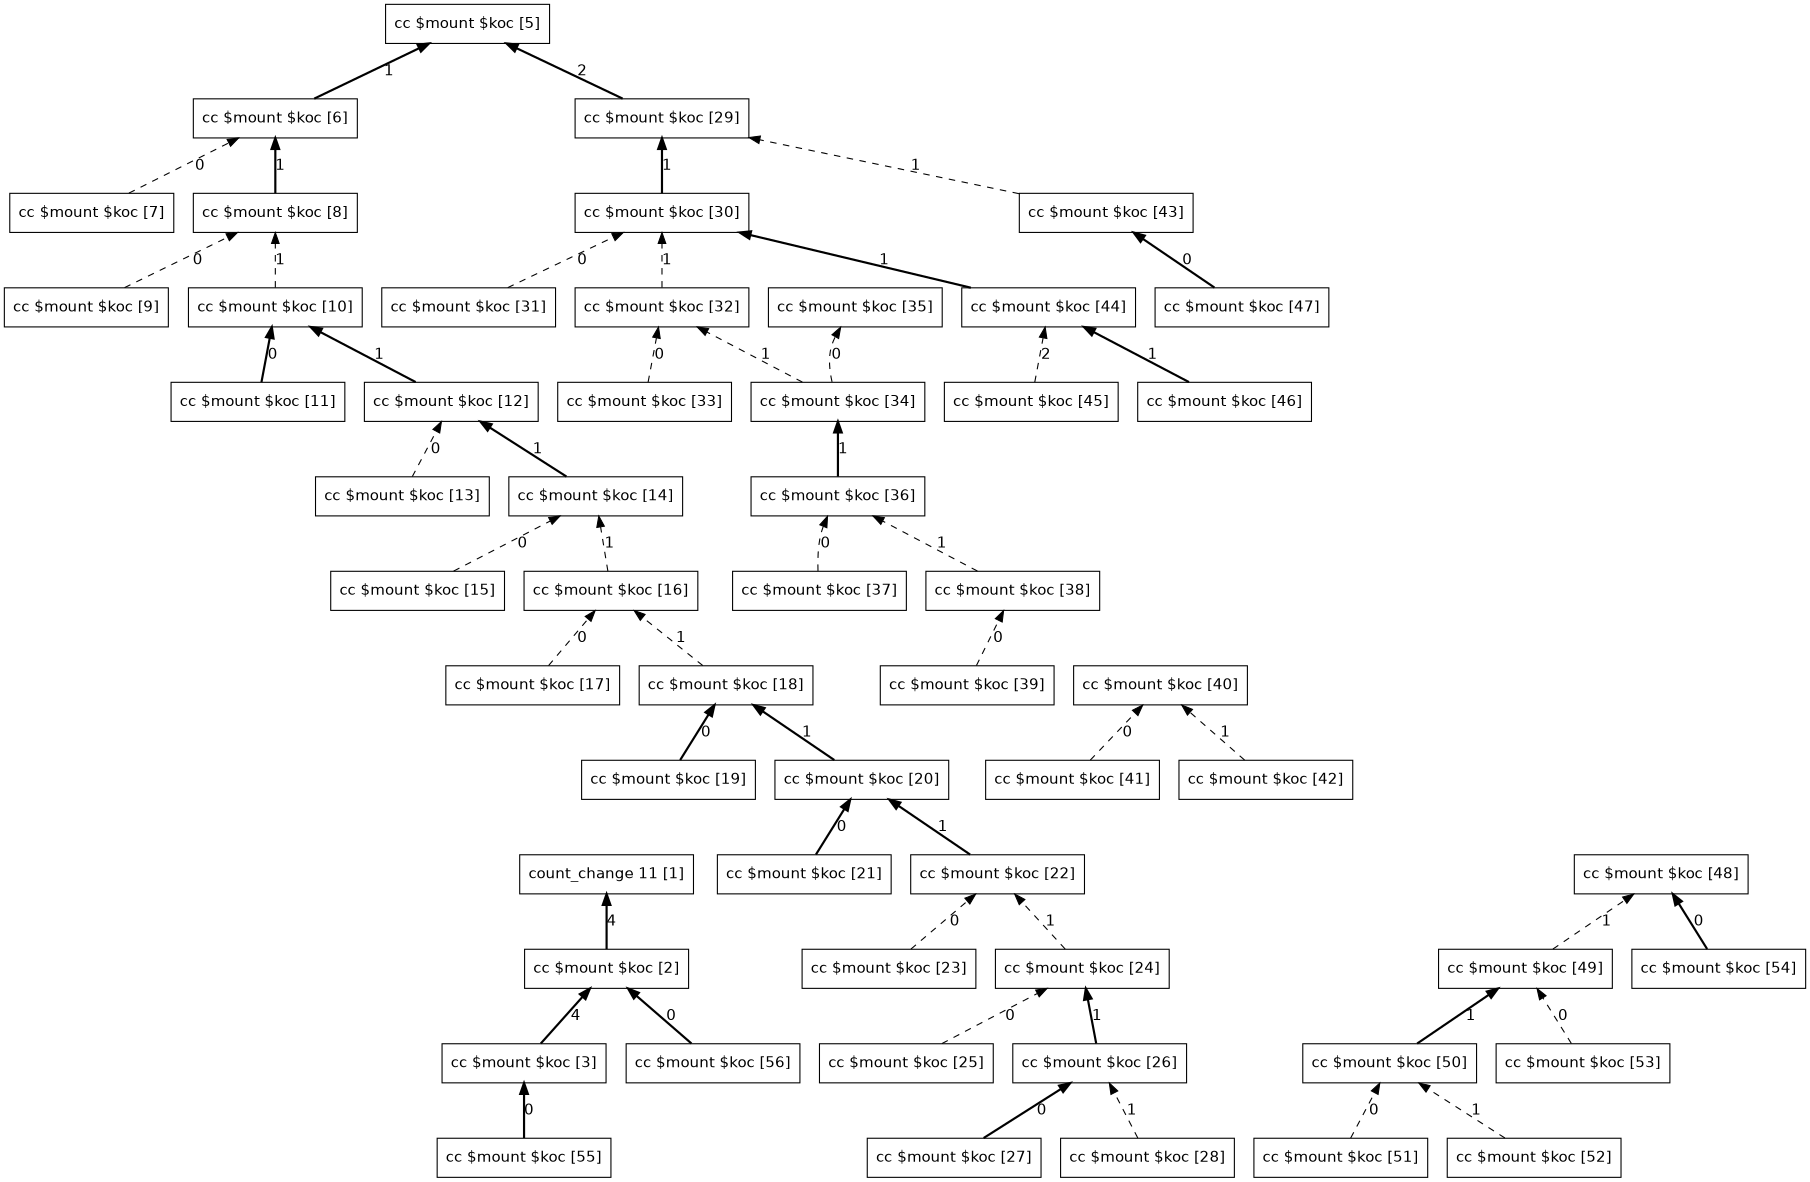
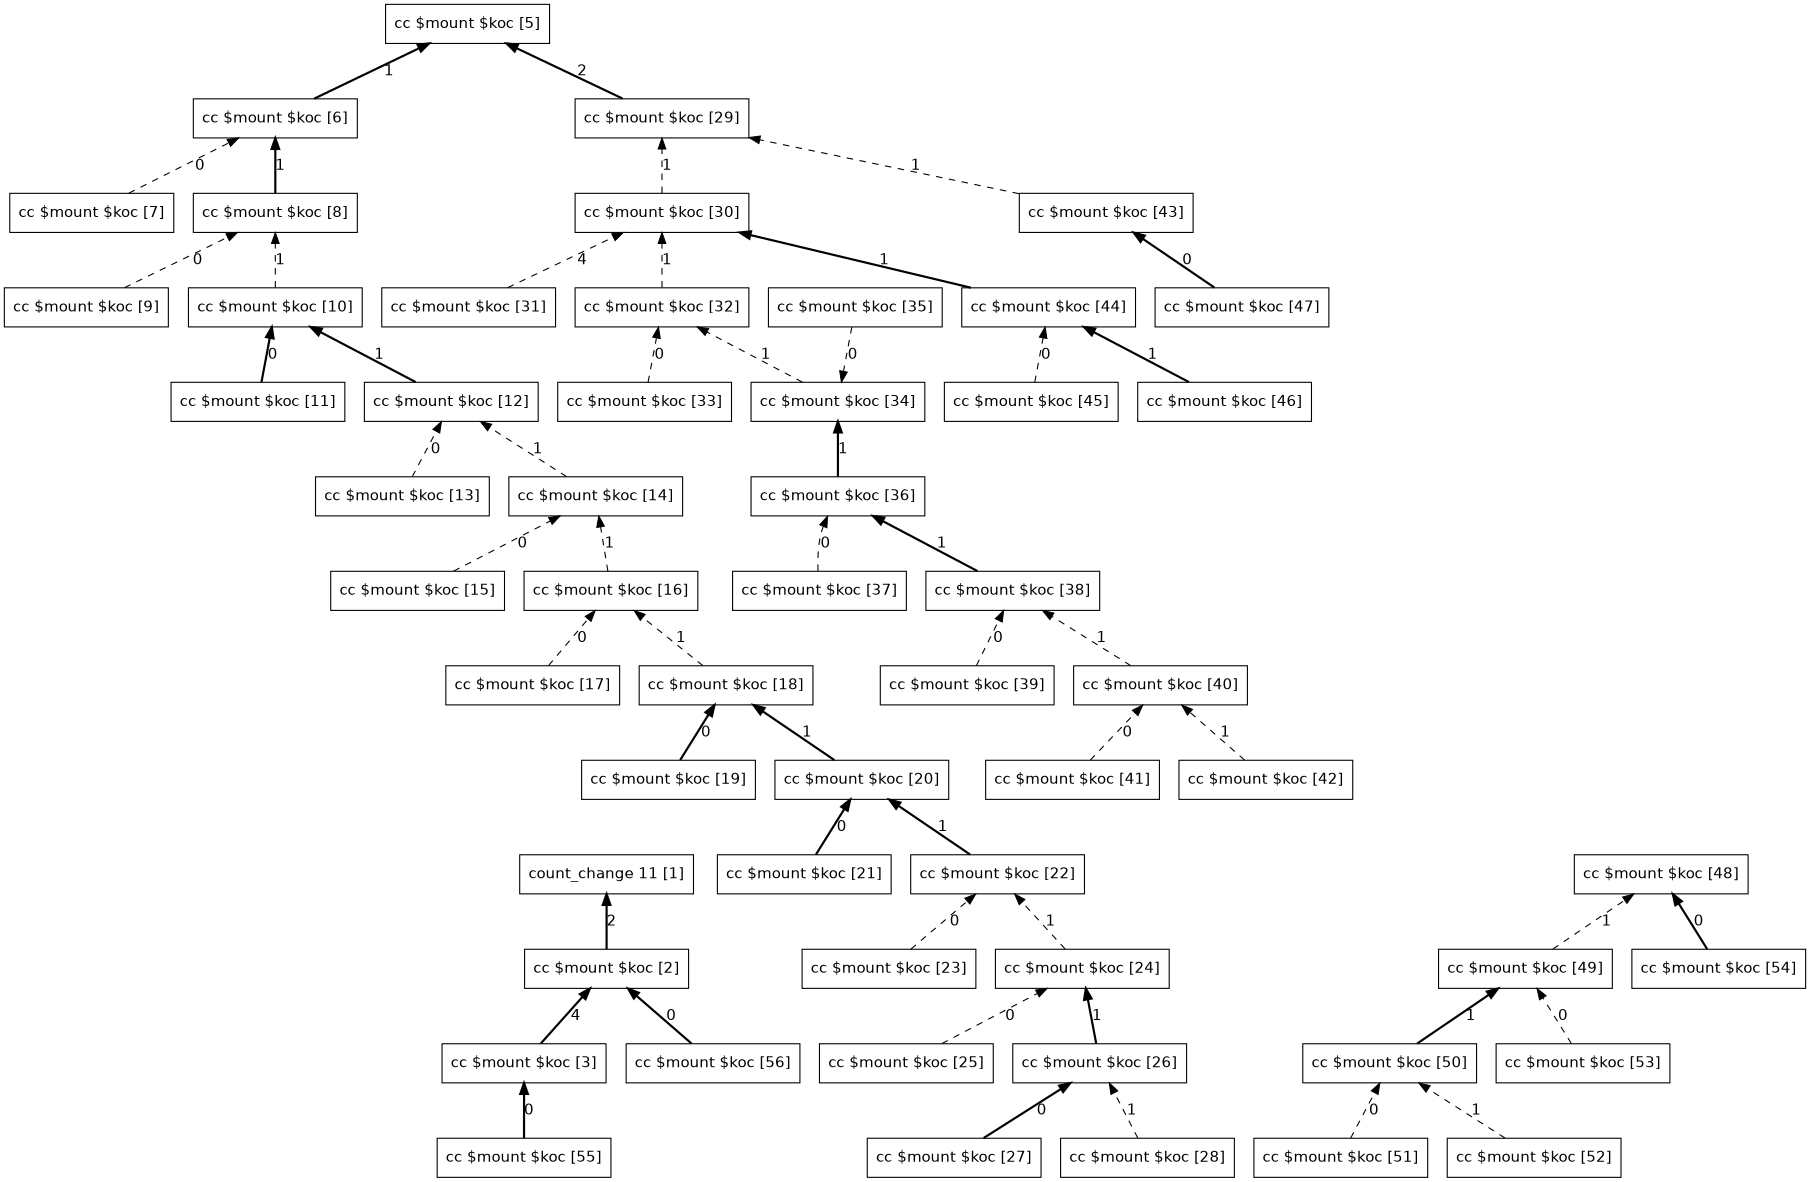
edge "cc $mount $koc [30]" -> "cc $mount $koc [29]": style bold -> dashed
edge "cc $mount $koc [31]" -> "cc $mount $koc [30]": label "0" -> "4"
edge "cc $mount $koc [45]" -> "cc $mount $koc [44]": label "2" -> "0"
edge "cc $mount $koc [34]" -> "cc $mount $koc [35]": reversed
edge "cc $mount $koc [14]" -> "cc $mount $koc [12]": style bold -> dashed
edge "cc $mount $koc [38]" -> "cc $mount $koc [36]": style dashed -> bold
edge "cc $mount $koc [40]" -> "cc $mount $koc [38]": added, label "1"
edge "cc $mount $koc [2]" -> "count_change 11 [1]": label "4" -> "2"
